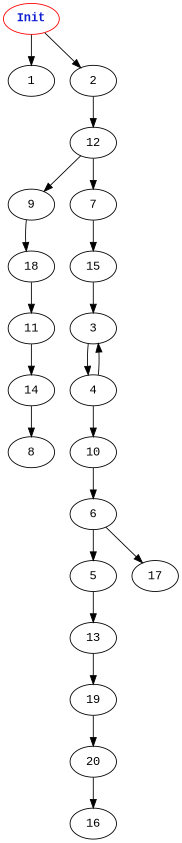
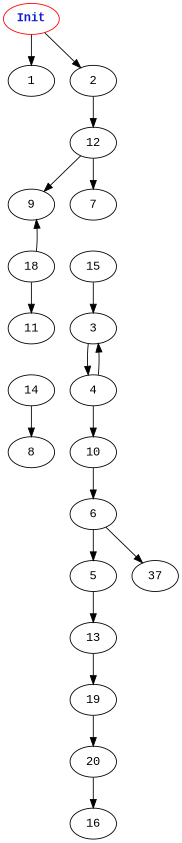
edge "9" -> "18": reversed
edge "7" -> "15": removed
edge "11" -> "14": removed
node "17": label "17" -> "37"
